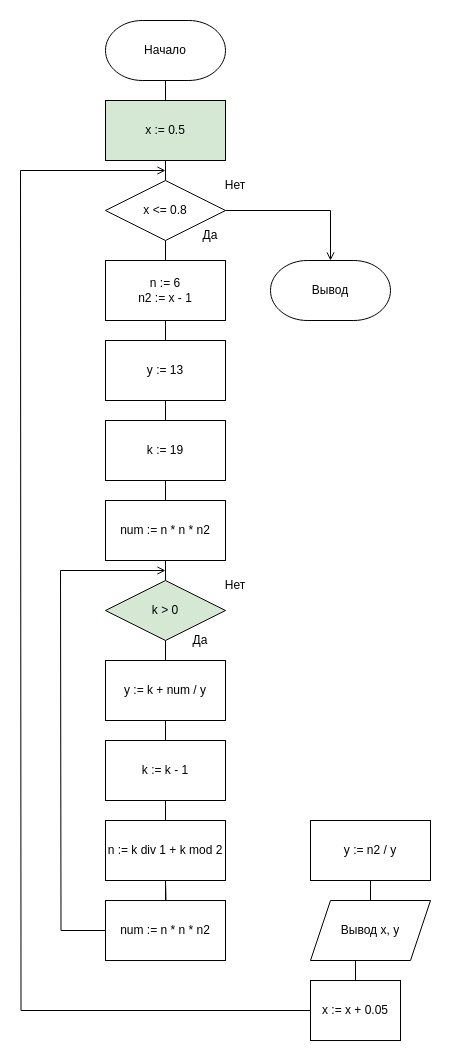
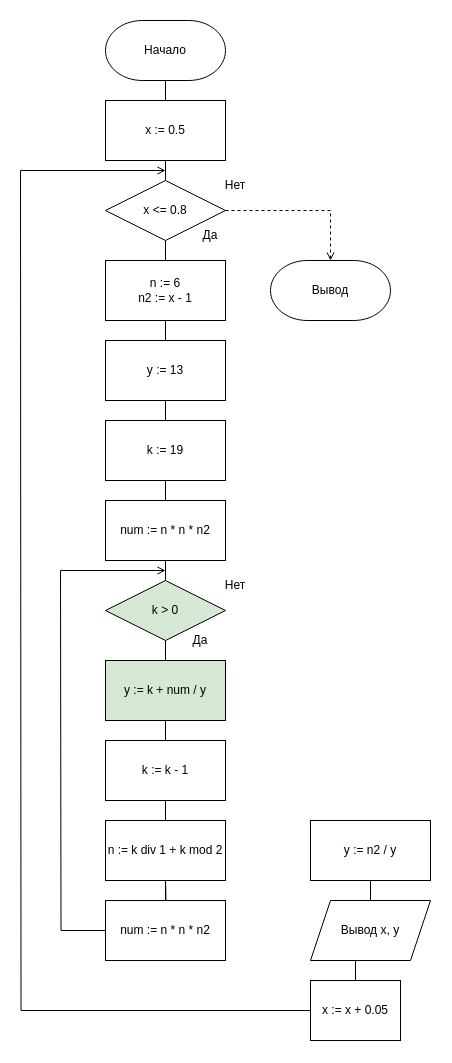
node "x := 0.5": fillcolor #d5e8d4 -> #ffffff
edge "x <= 0.8" -> "Вывод": style solid -> dashed
node "y := k + num / y": fillcolor #ffffff -> #d5e8d4
